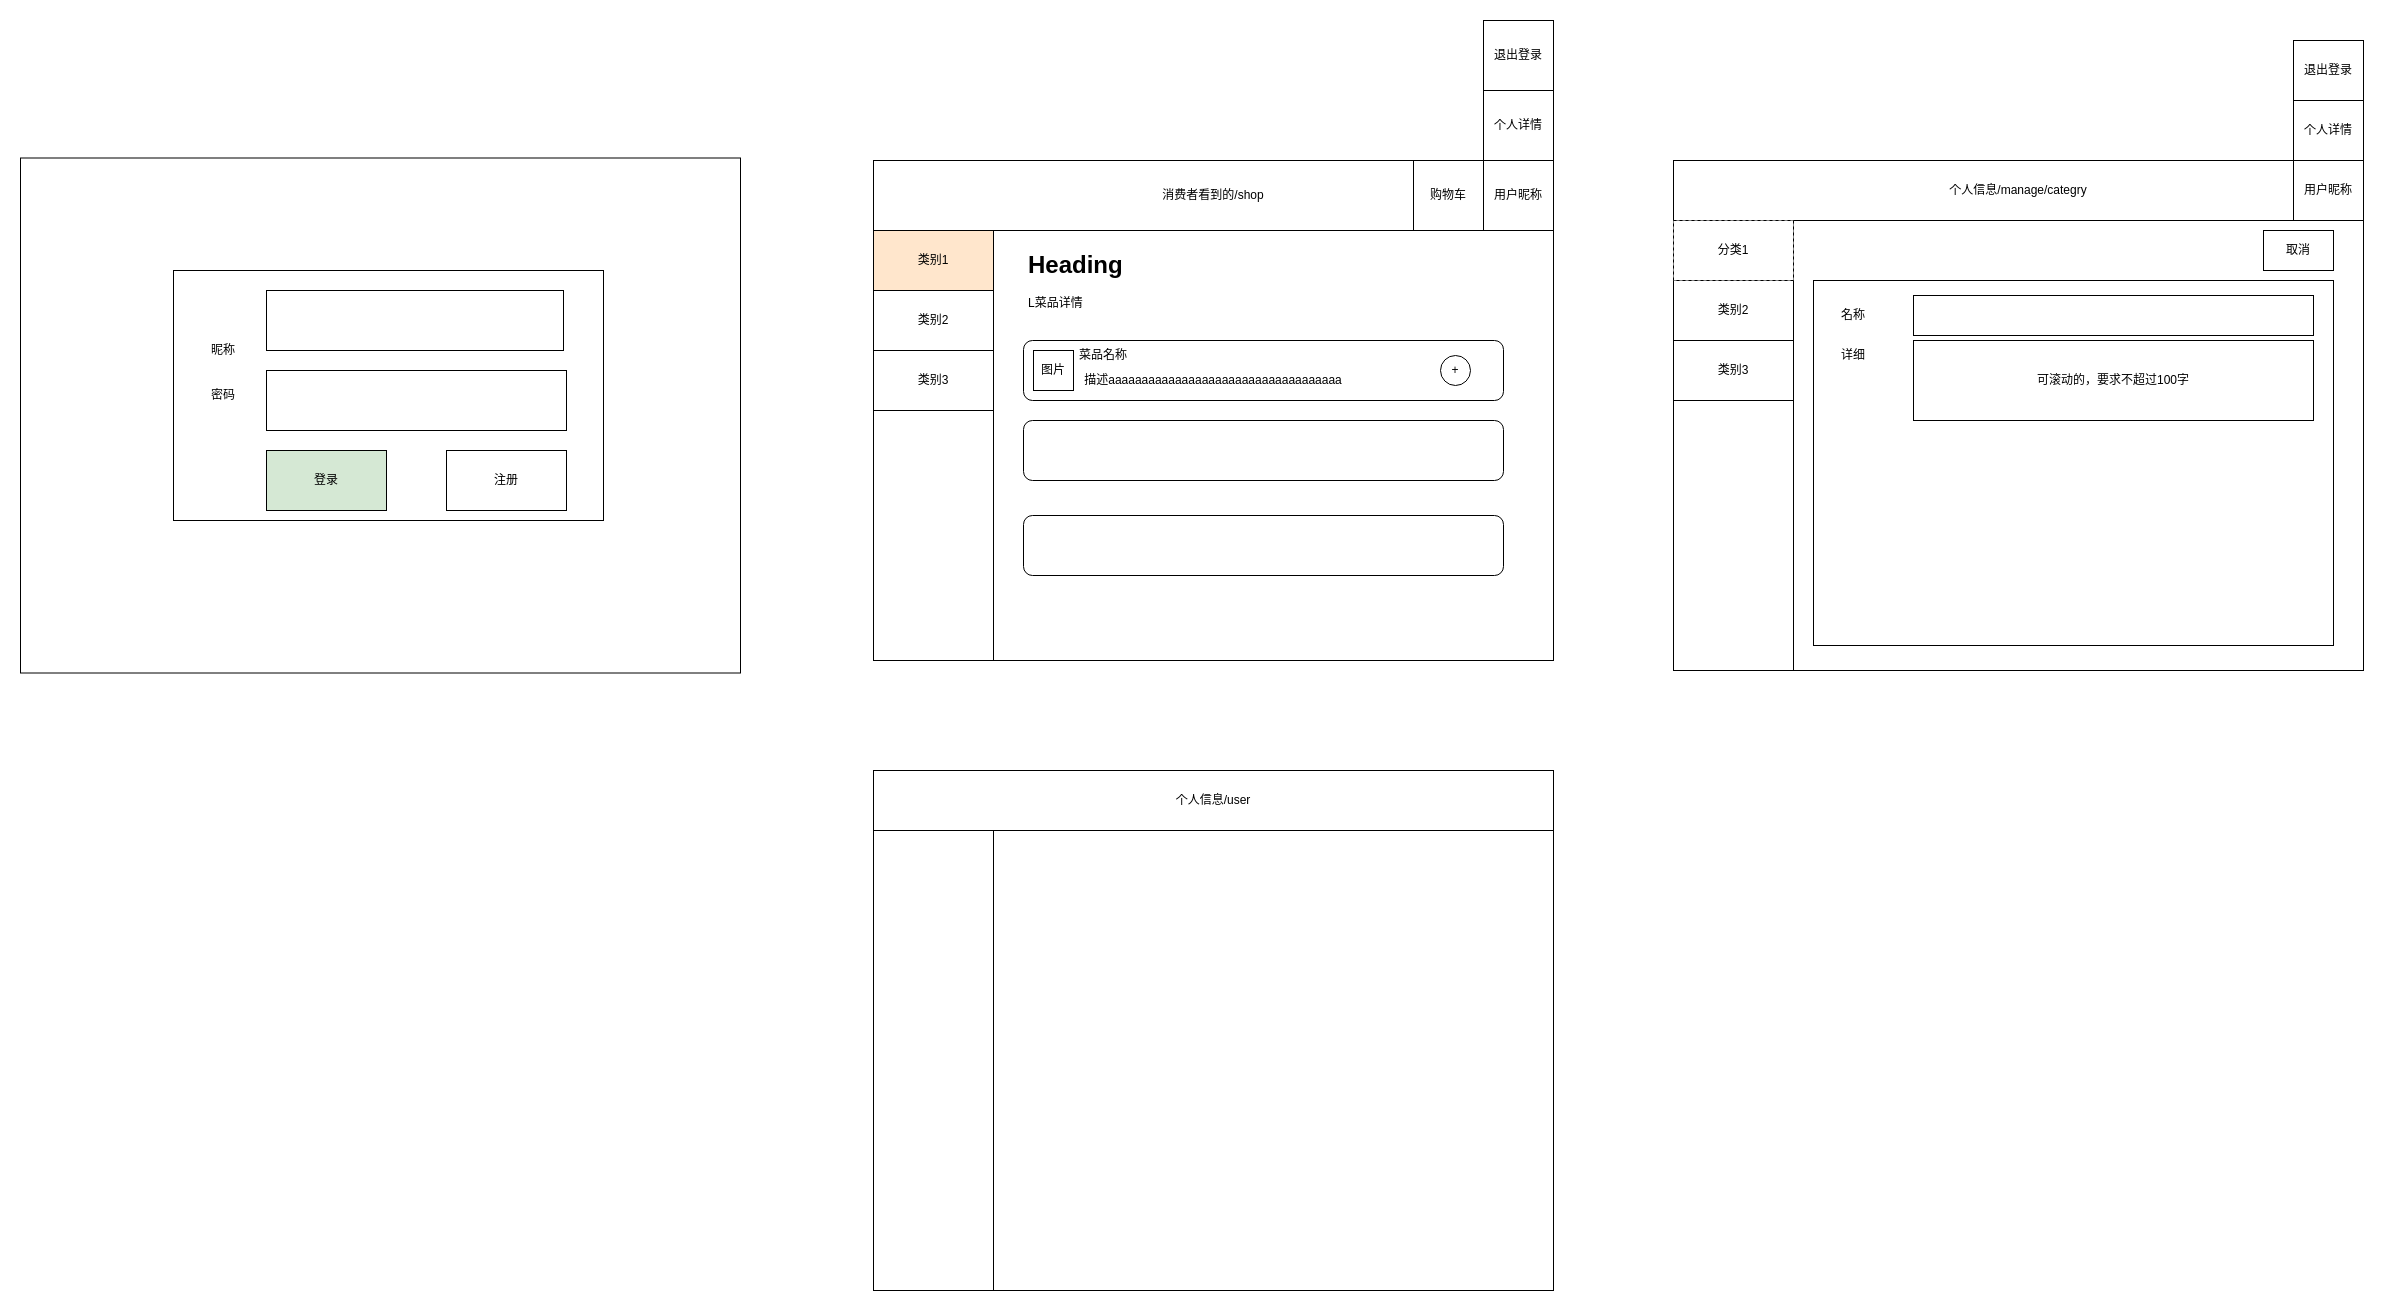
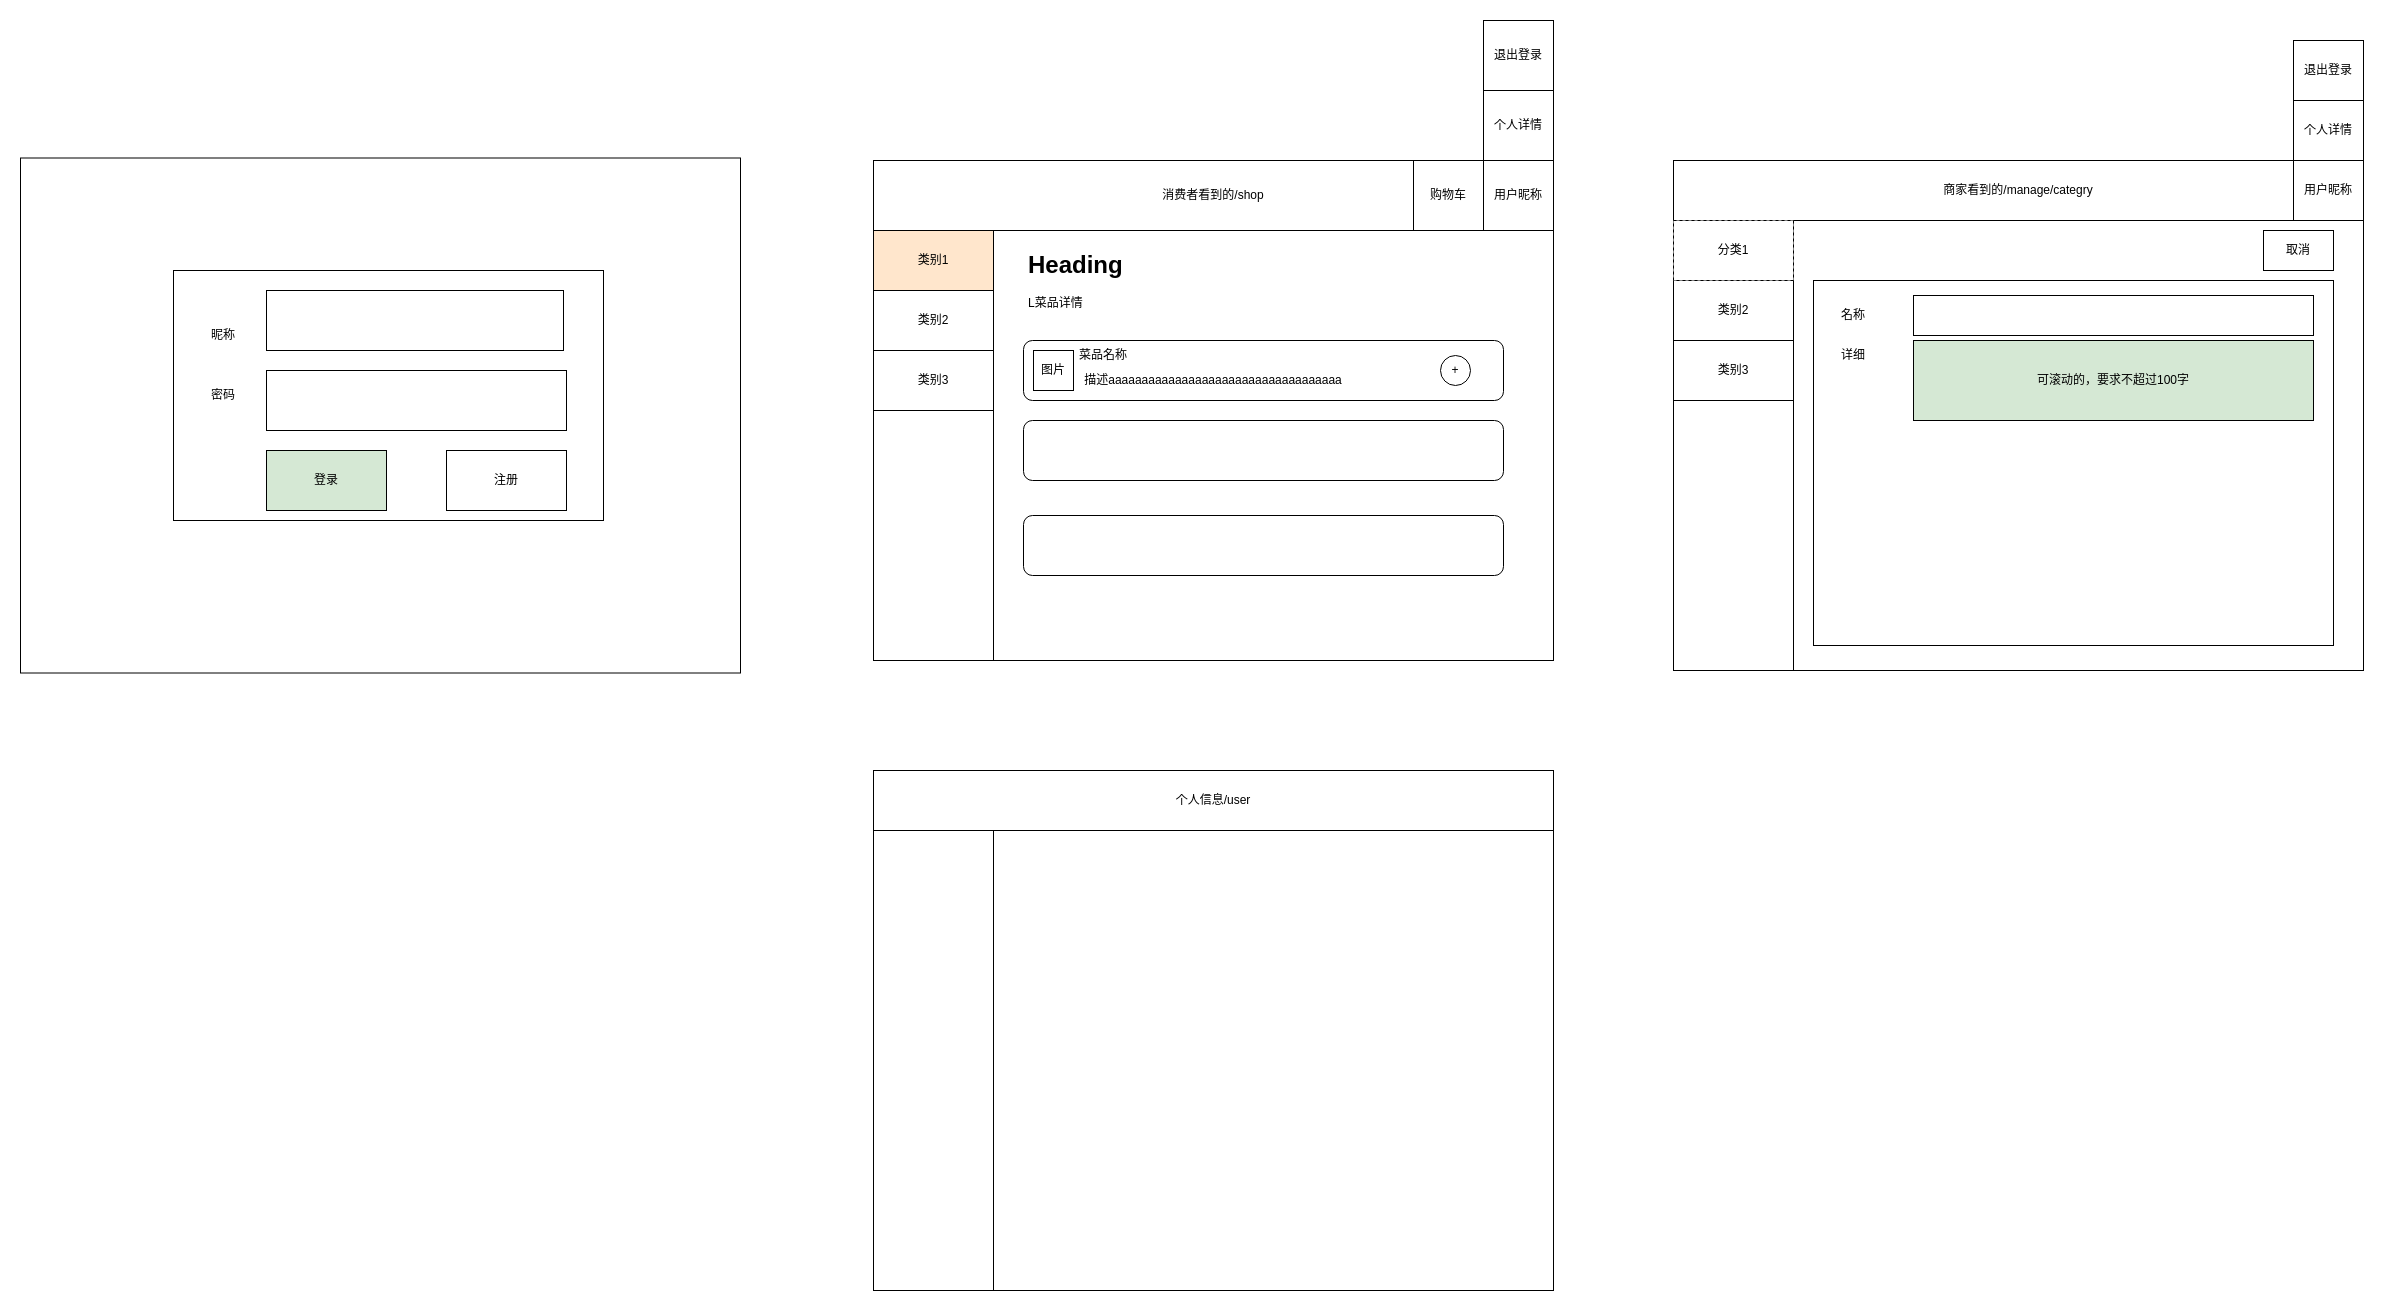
node "个人信息/manage/categry": label "个人信息/manage/categry" -> "商家看到的/manage/categry"
node "昵称": moved (224, 351) -> (224, 336)
node "可滚动的，要求不超过100字": fillcolor #ffffff -> #d5e8d4
